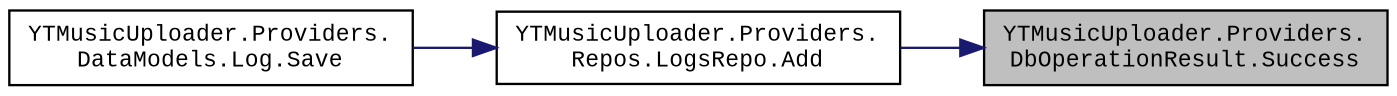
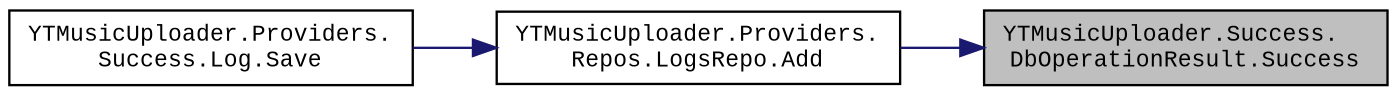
node "YTMusicUploader.Providers. DataModels.Log.Save": label "YTMusicUploader.Providers. DataModels.Log.Save" -> "YTMusicUploader.Providers. Success.Log.Save"
node "YTMusicUploader.Providers. DbOperationResult.Success": label "YTMusicUploader.Providers. DbOperationResult.Success" -> "YTMusicUploader.Success. DbOperationResult.Success"
